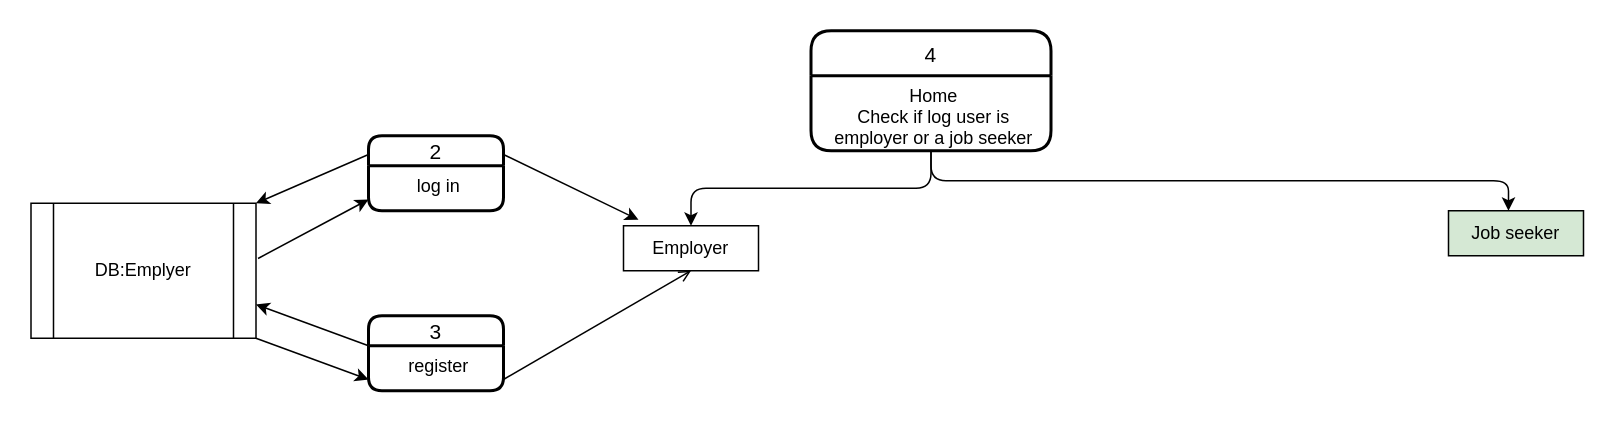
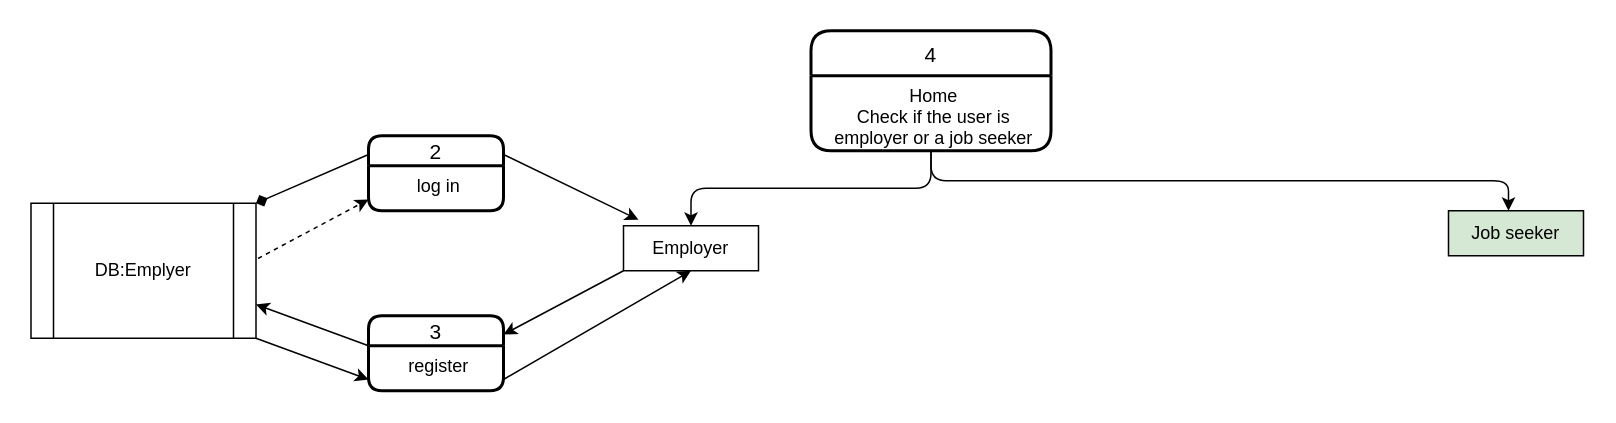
node "Home Check if log user is employer or a job seeker": label "Home Check if log user is employer or a job seeker" -> "Home Check if the user is employer or a job seeker"
edge "2" -> "DB:Emplyer": arrowhead classic -> diamond
edge "DB:Emplyer" -> "log in": style solid -> dashed
edge "register" -> "Employer": arrowhead open -> classic
edge "Employer" -> "3": added
